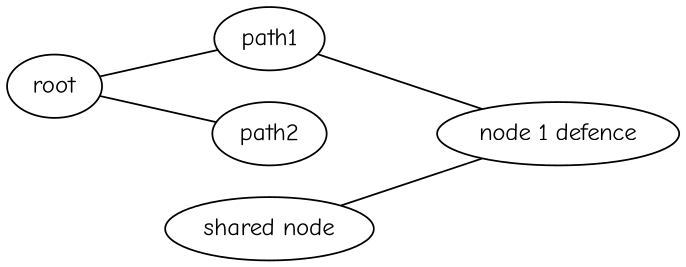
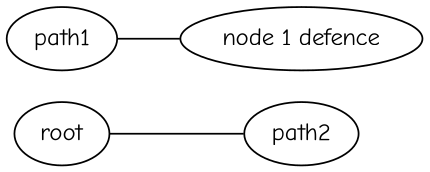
edge "path1" -- "root": removed
node "shared node": removed
